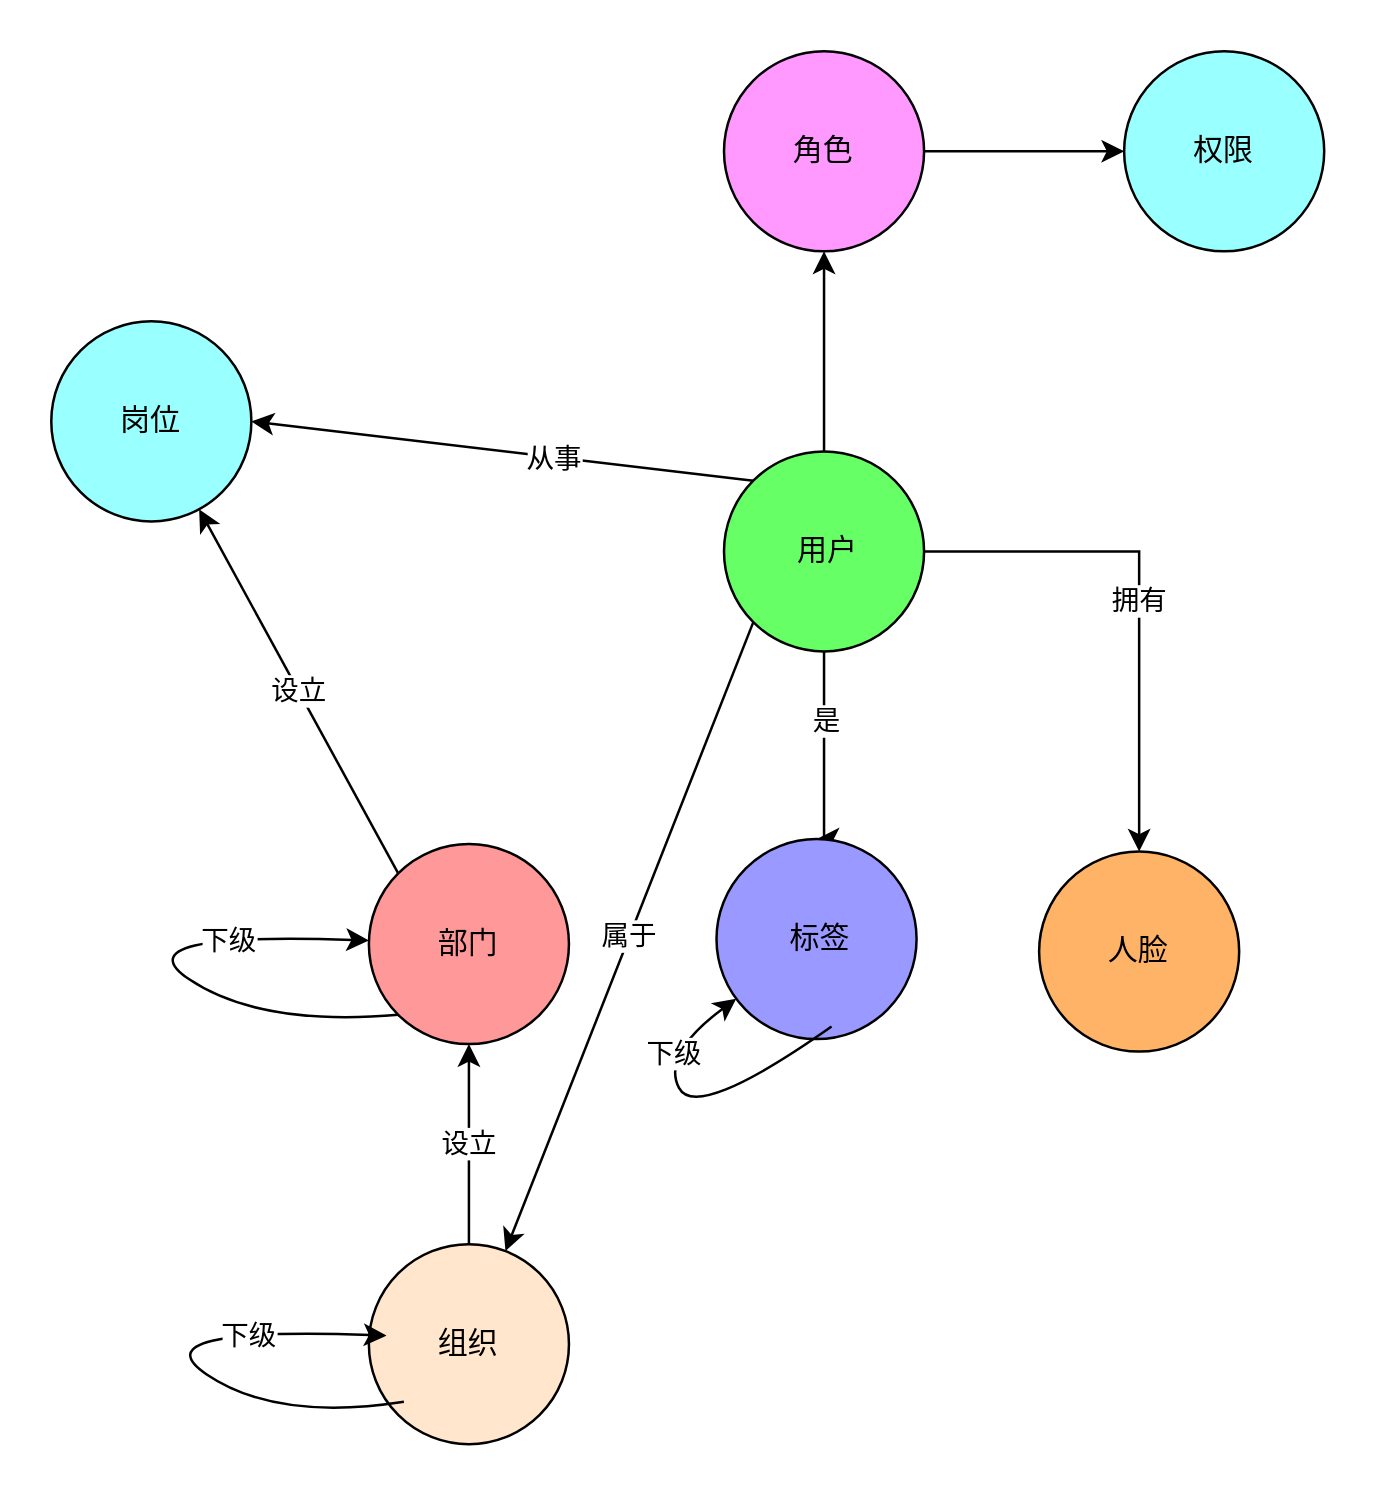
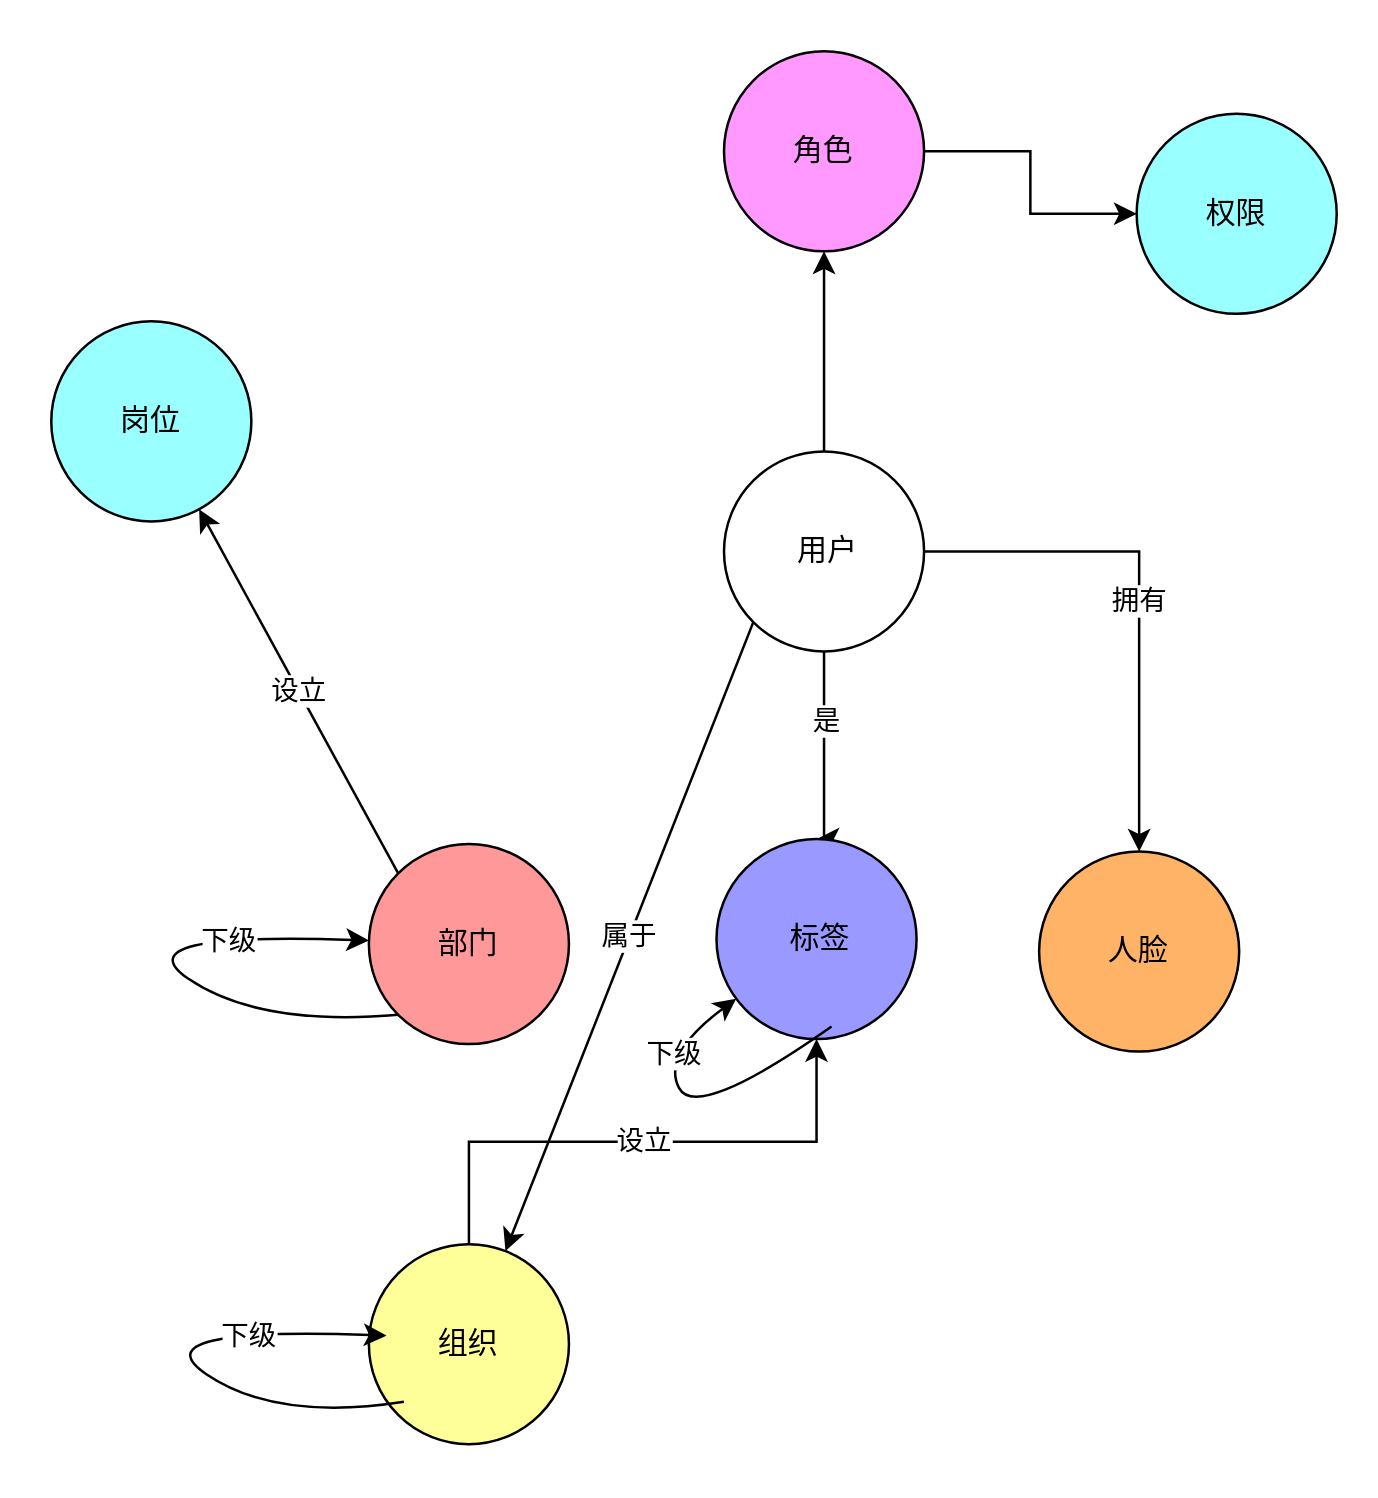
node "权限": moved (1224, 151) -> (1236, 214)
edge "用户" -> "岗位": removed, label "从事"
node "用户": fillcolor #66ff66 -> #ffffff
edge "组织" -> "部门": now "组织" -> "标签"
node "组织": fillcolor #ffe6cc -> #ffff99
